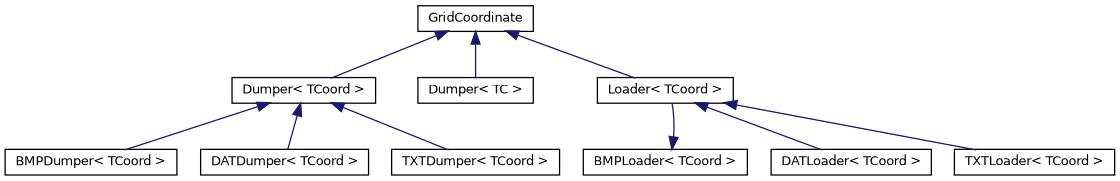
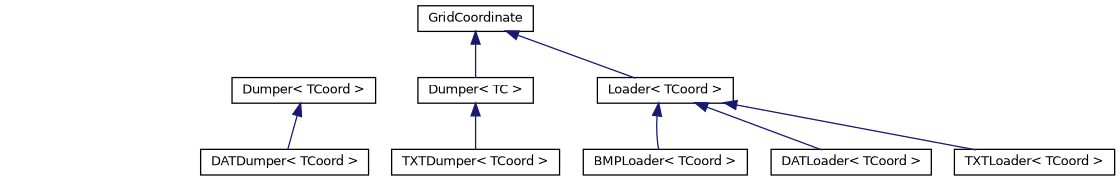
edge "Dumper< TCoord >" -> "GridCoordinate": removed
edge "Loader< TCoord >" -> "BMPLoader< TCoord >": reversed
edge "TXTDumper< TCoord >" -> "Dumper< TCoord >": now "TXTDumper< TCoord >" -> "Dumper< TC >"
node "BMPDumper< TCoord >": removed
